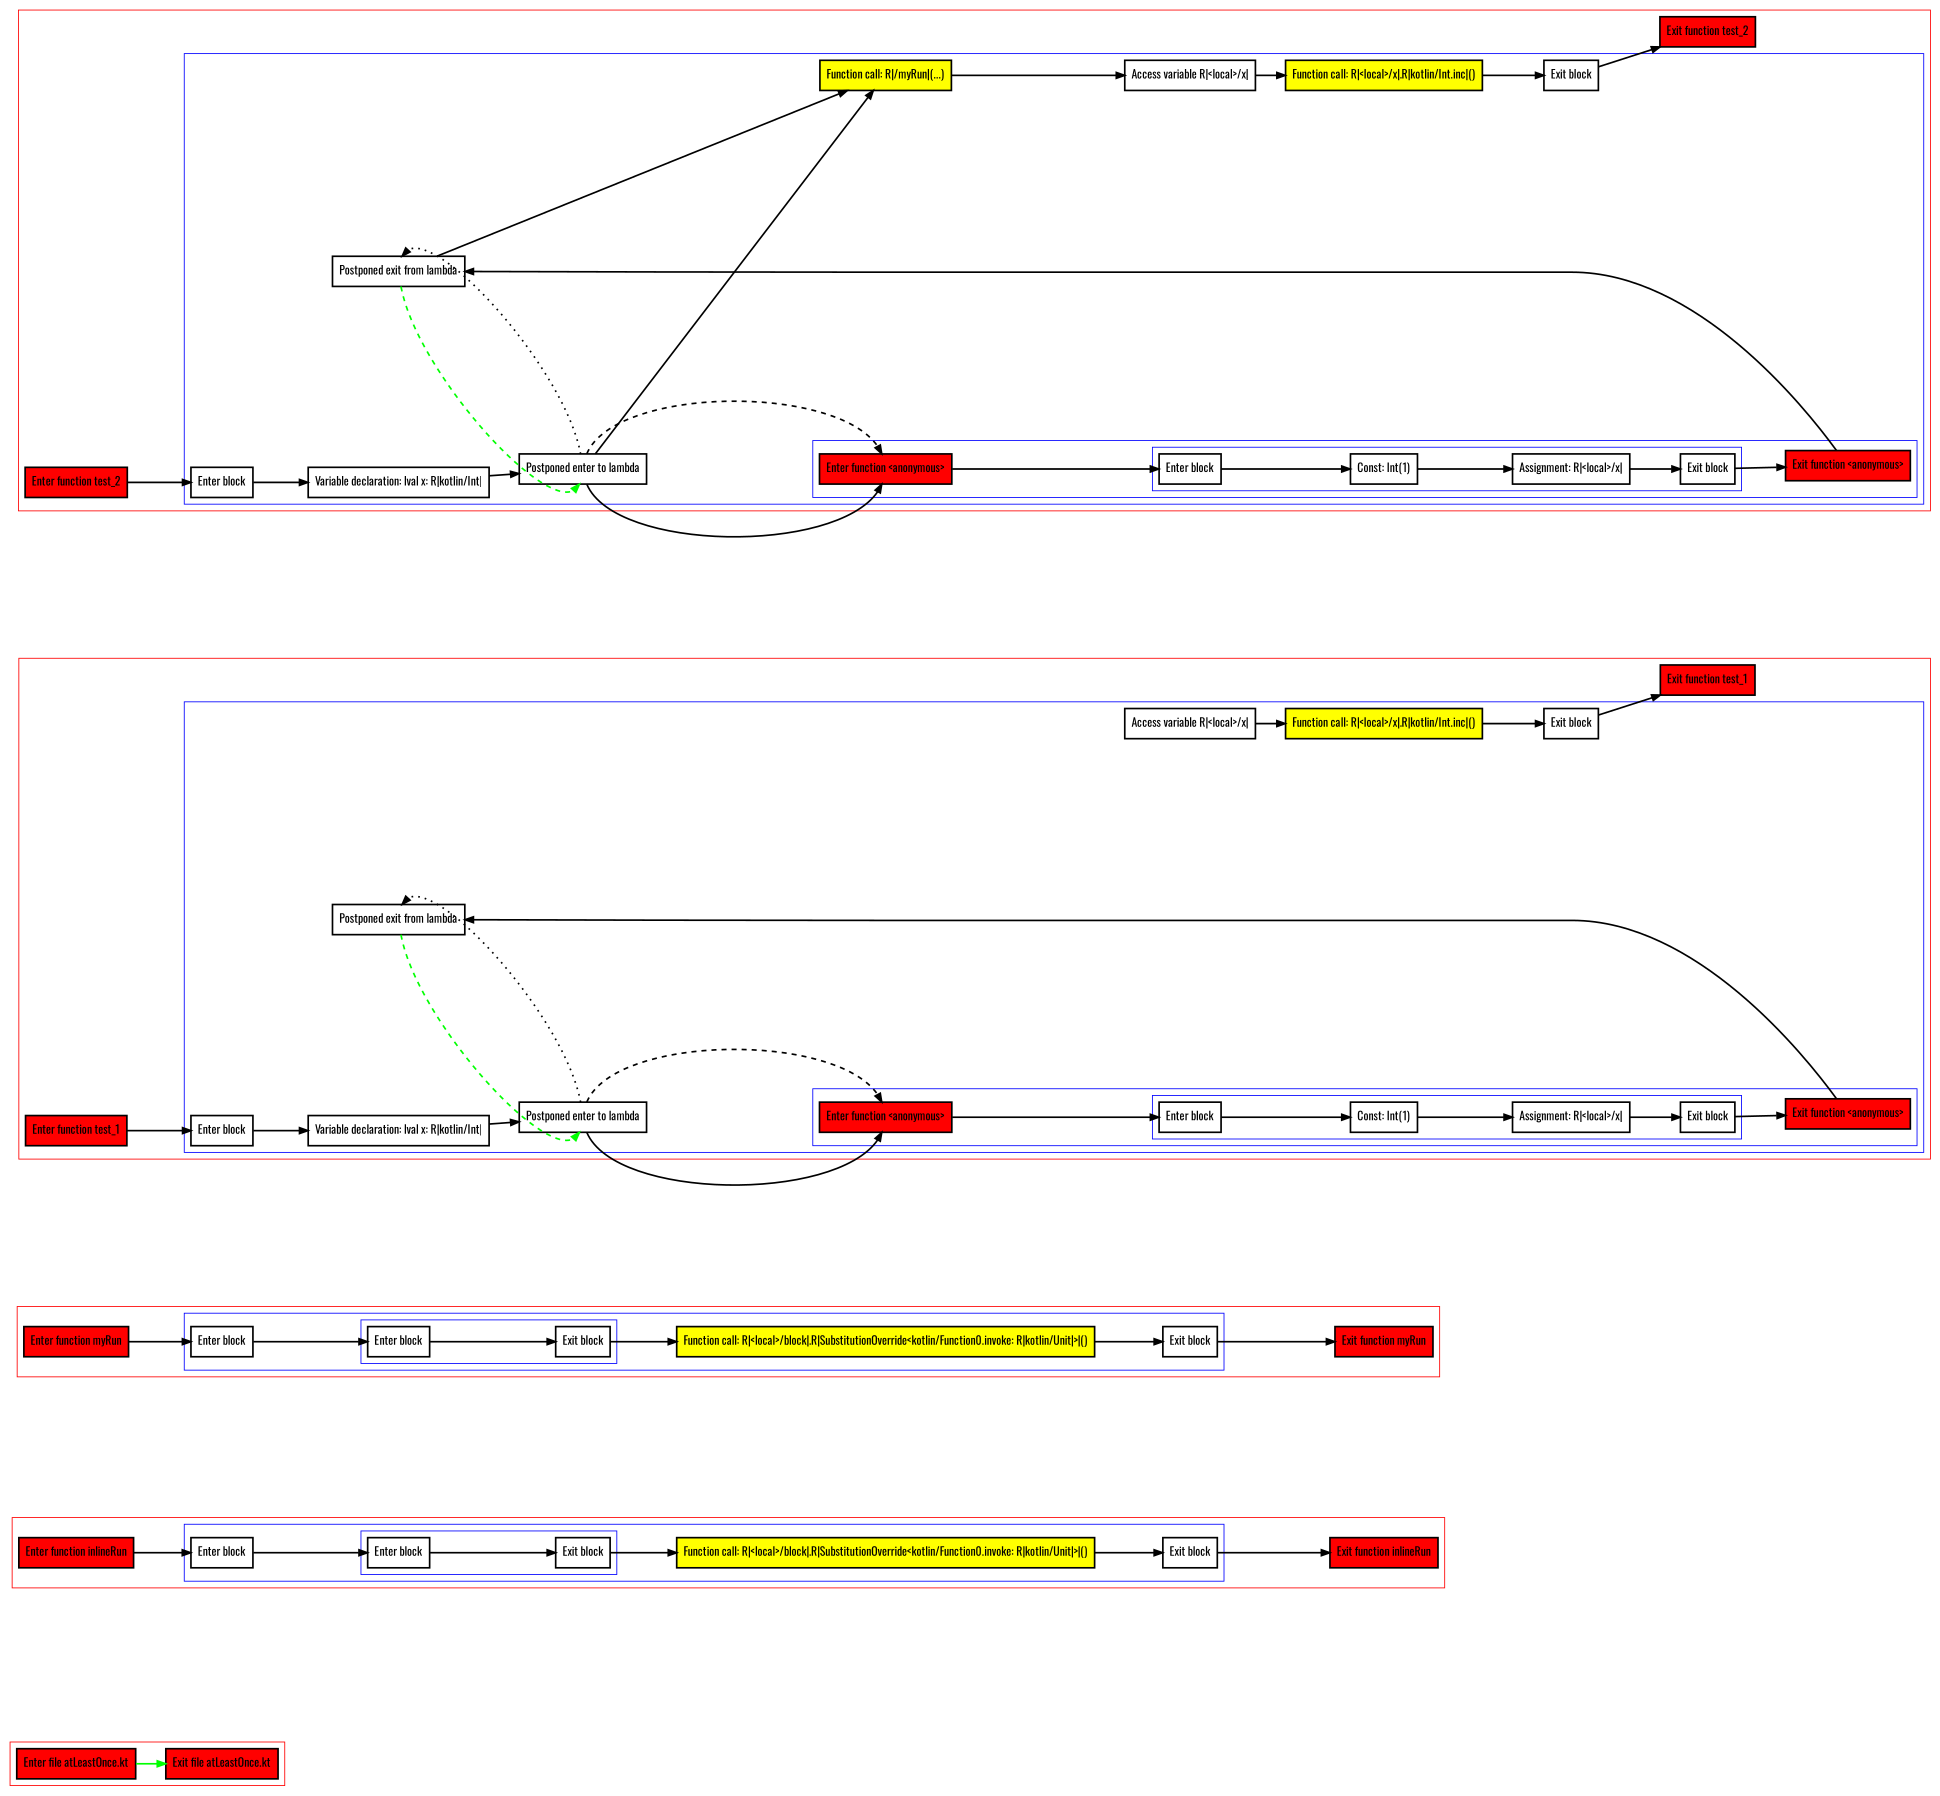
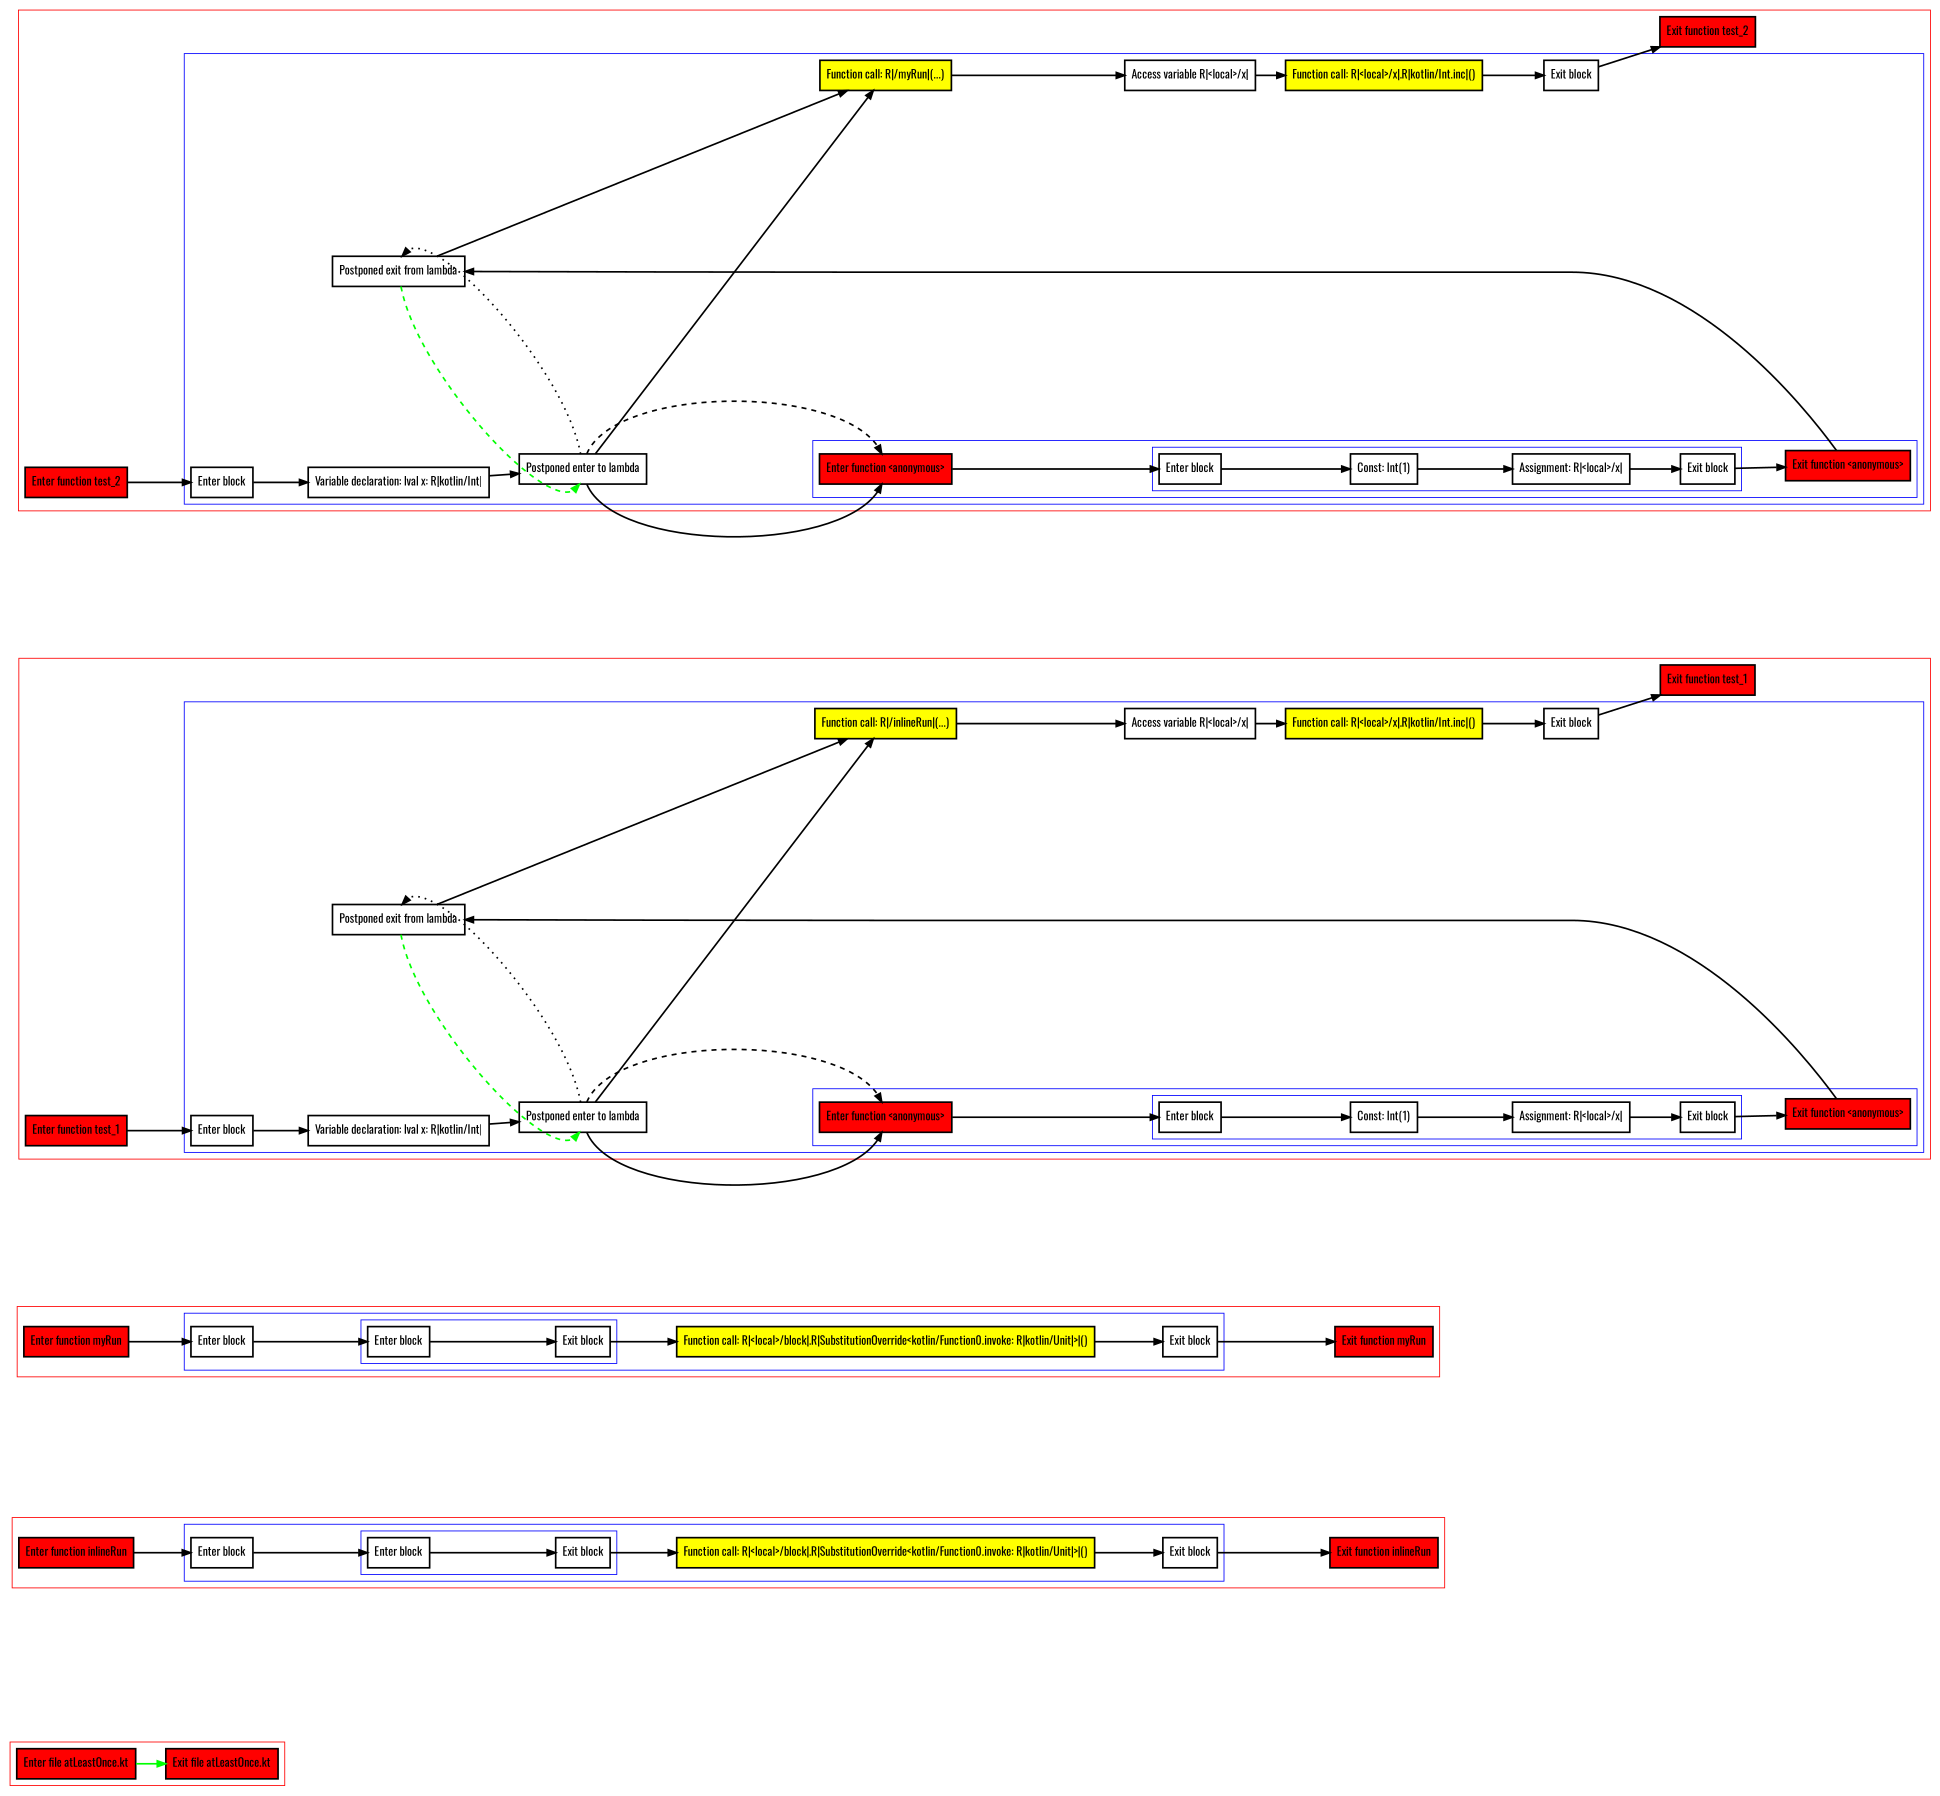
node "Function call: R|/inlineRun|(...)": added
